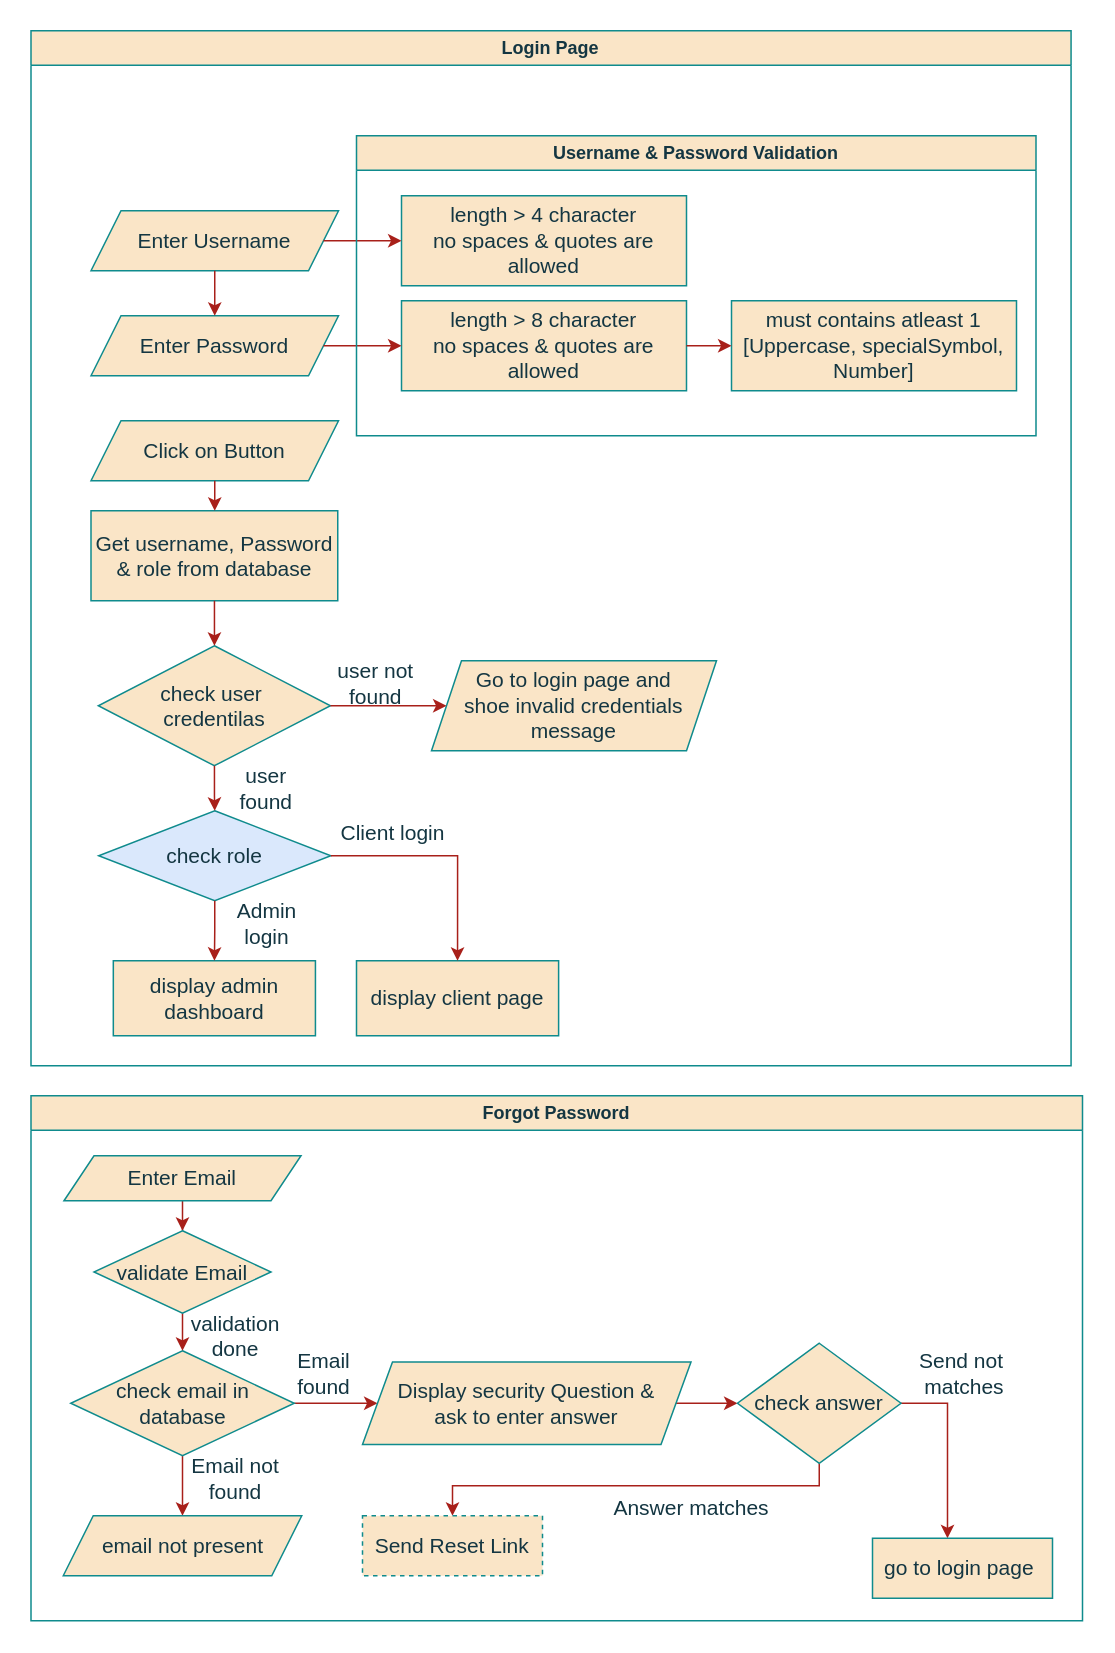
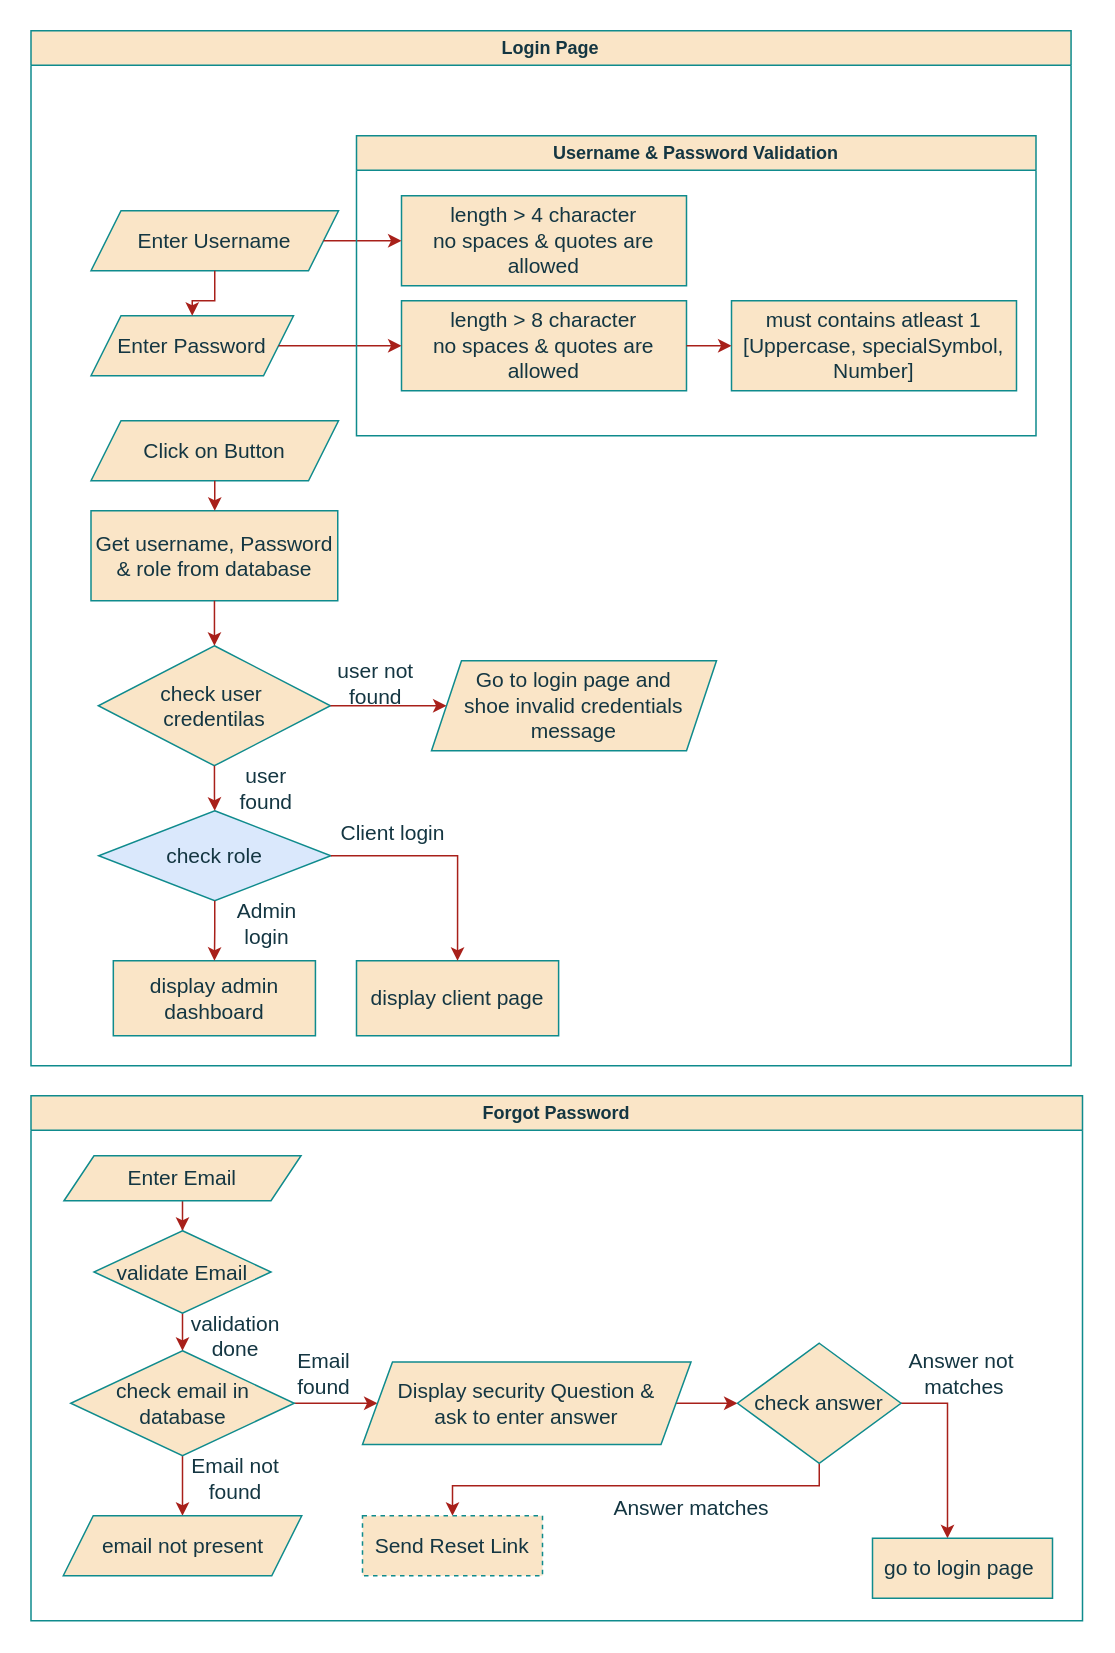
node "Enter Password": size 248x60 -> 203x60
node "Send not matches": label "Send not matches" -> "Answer not matches"
